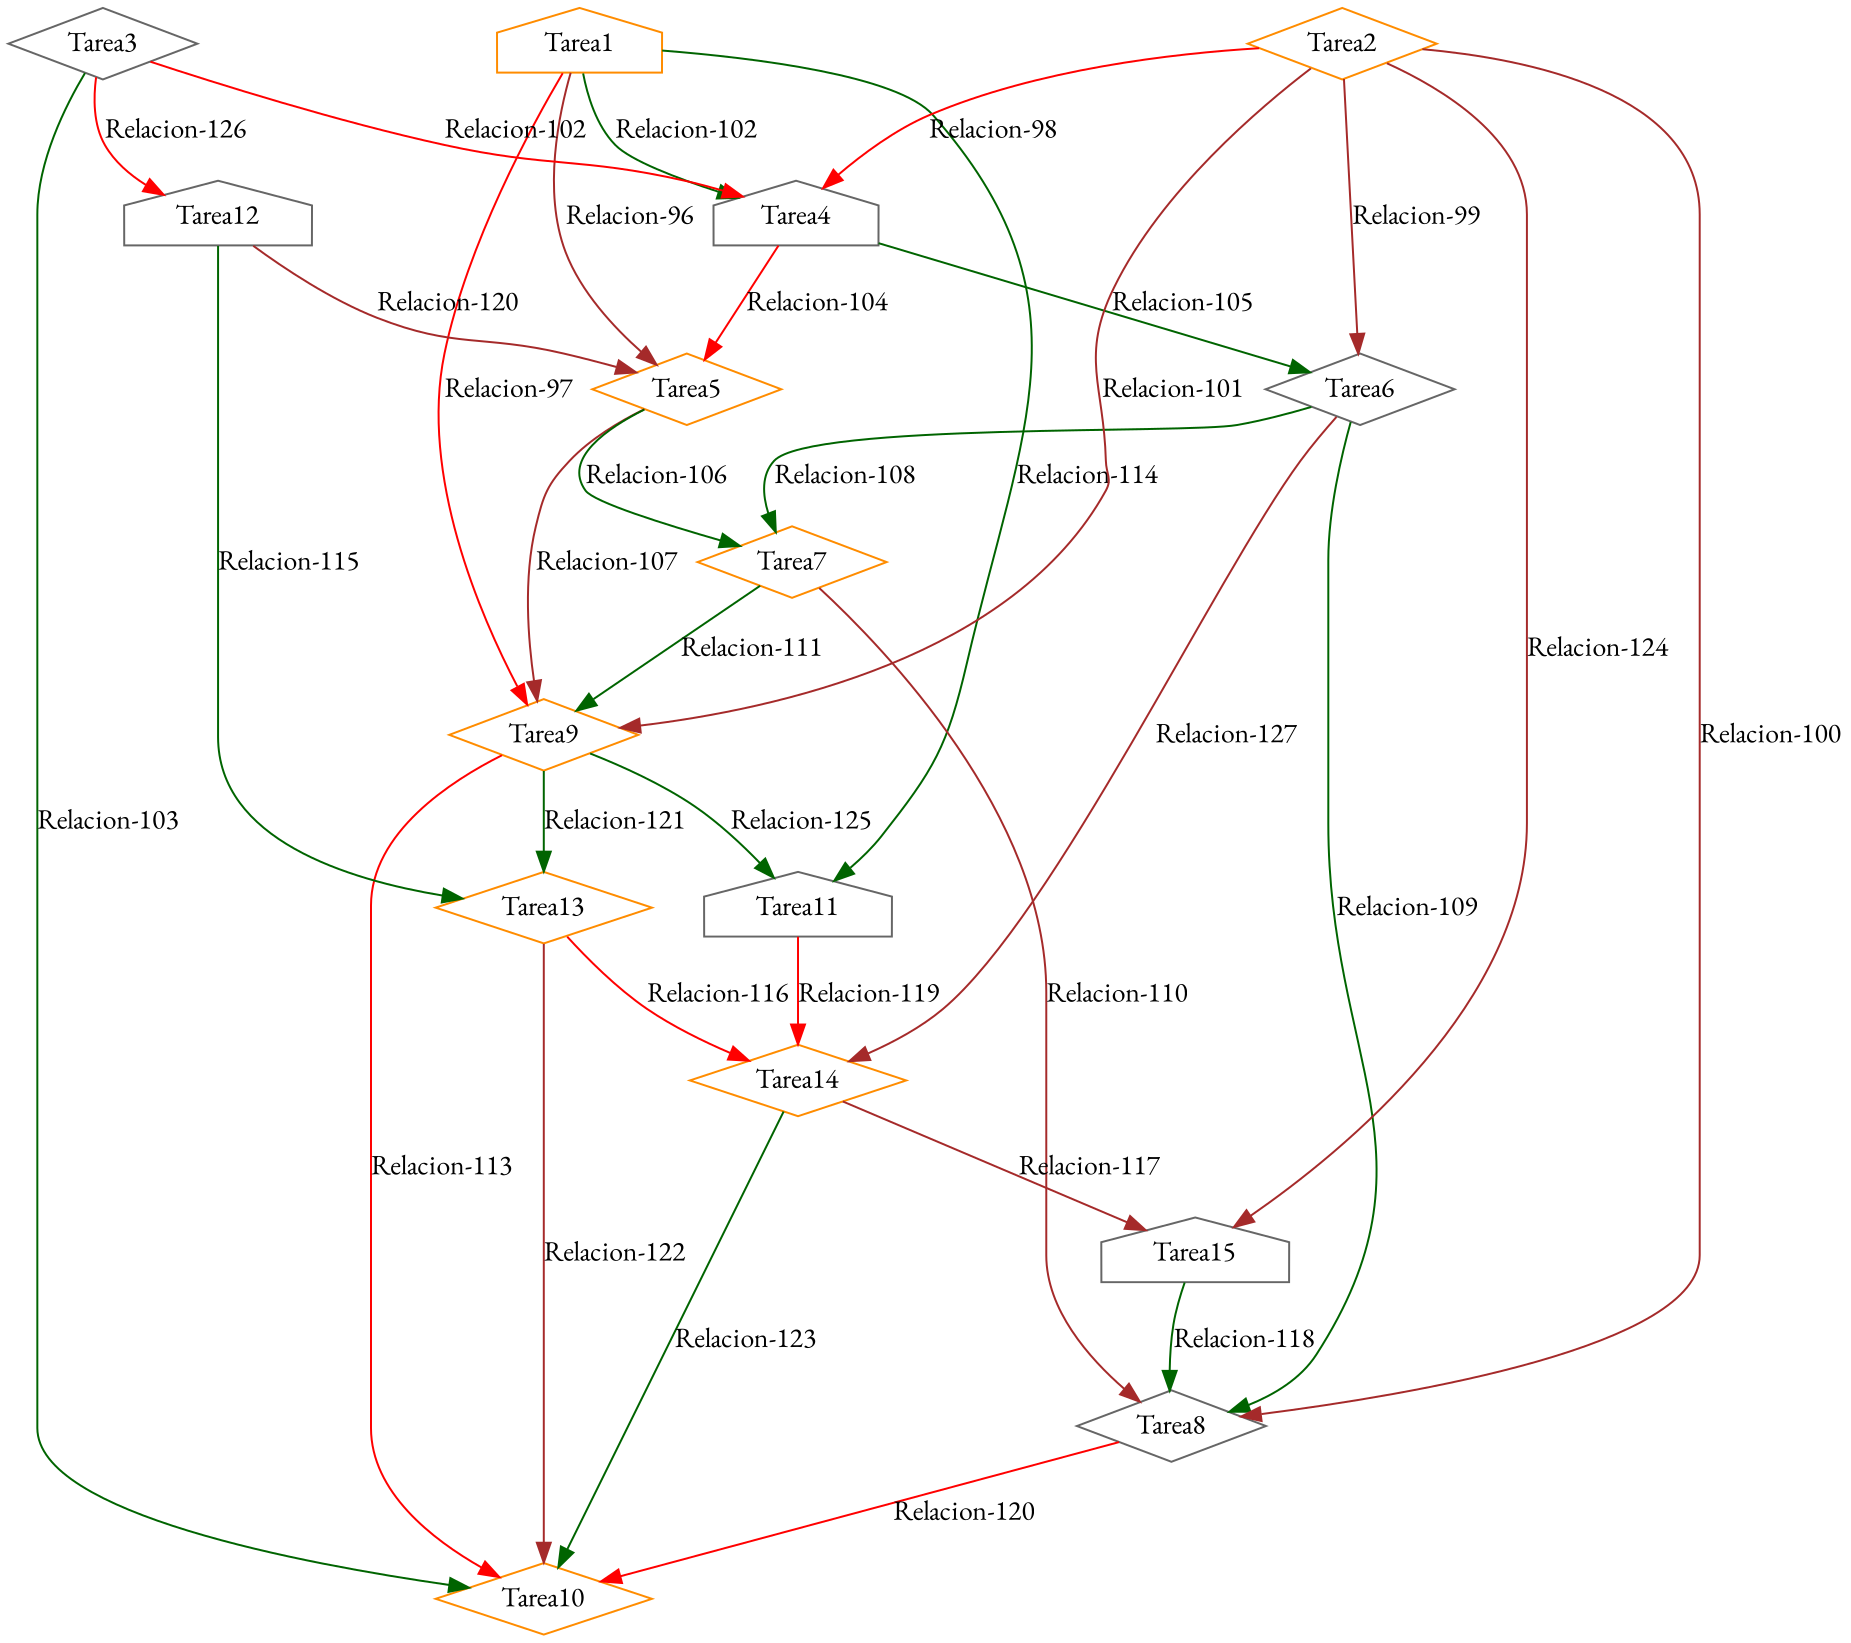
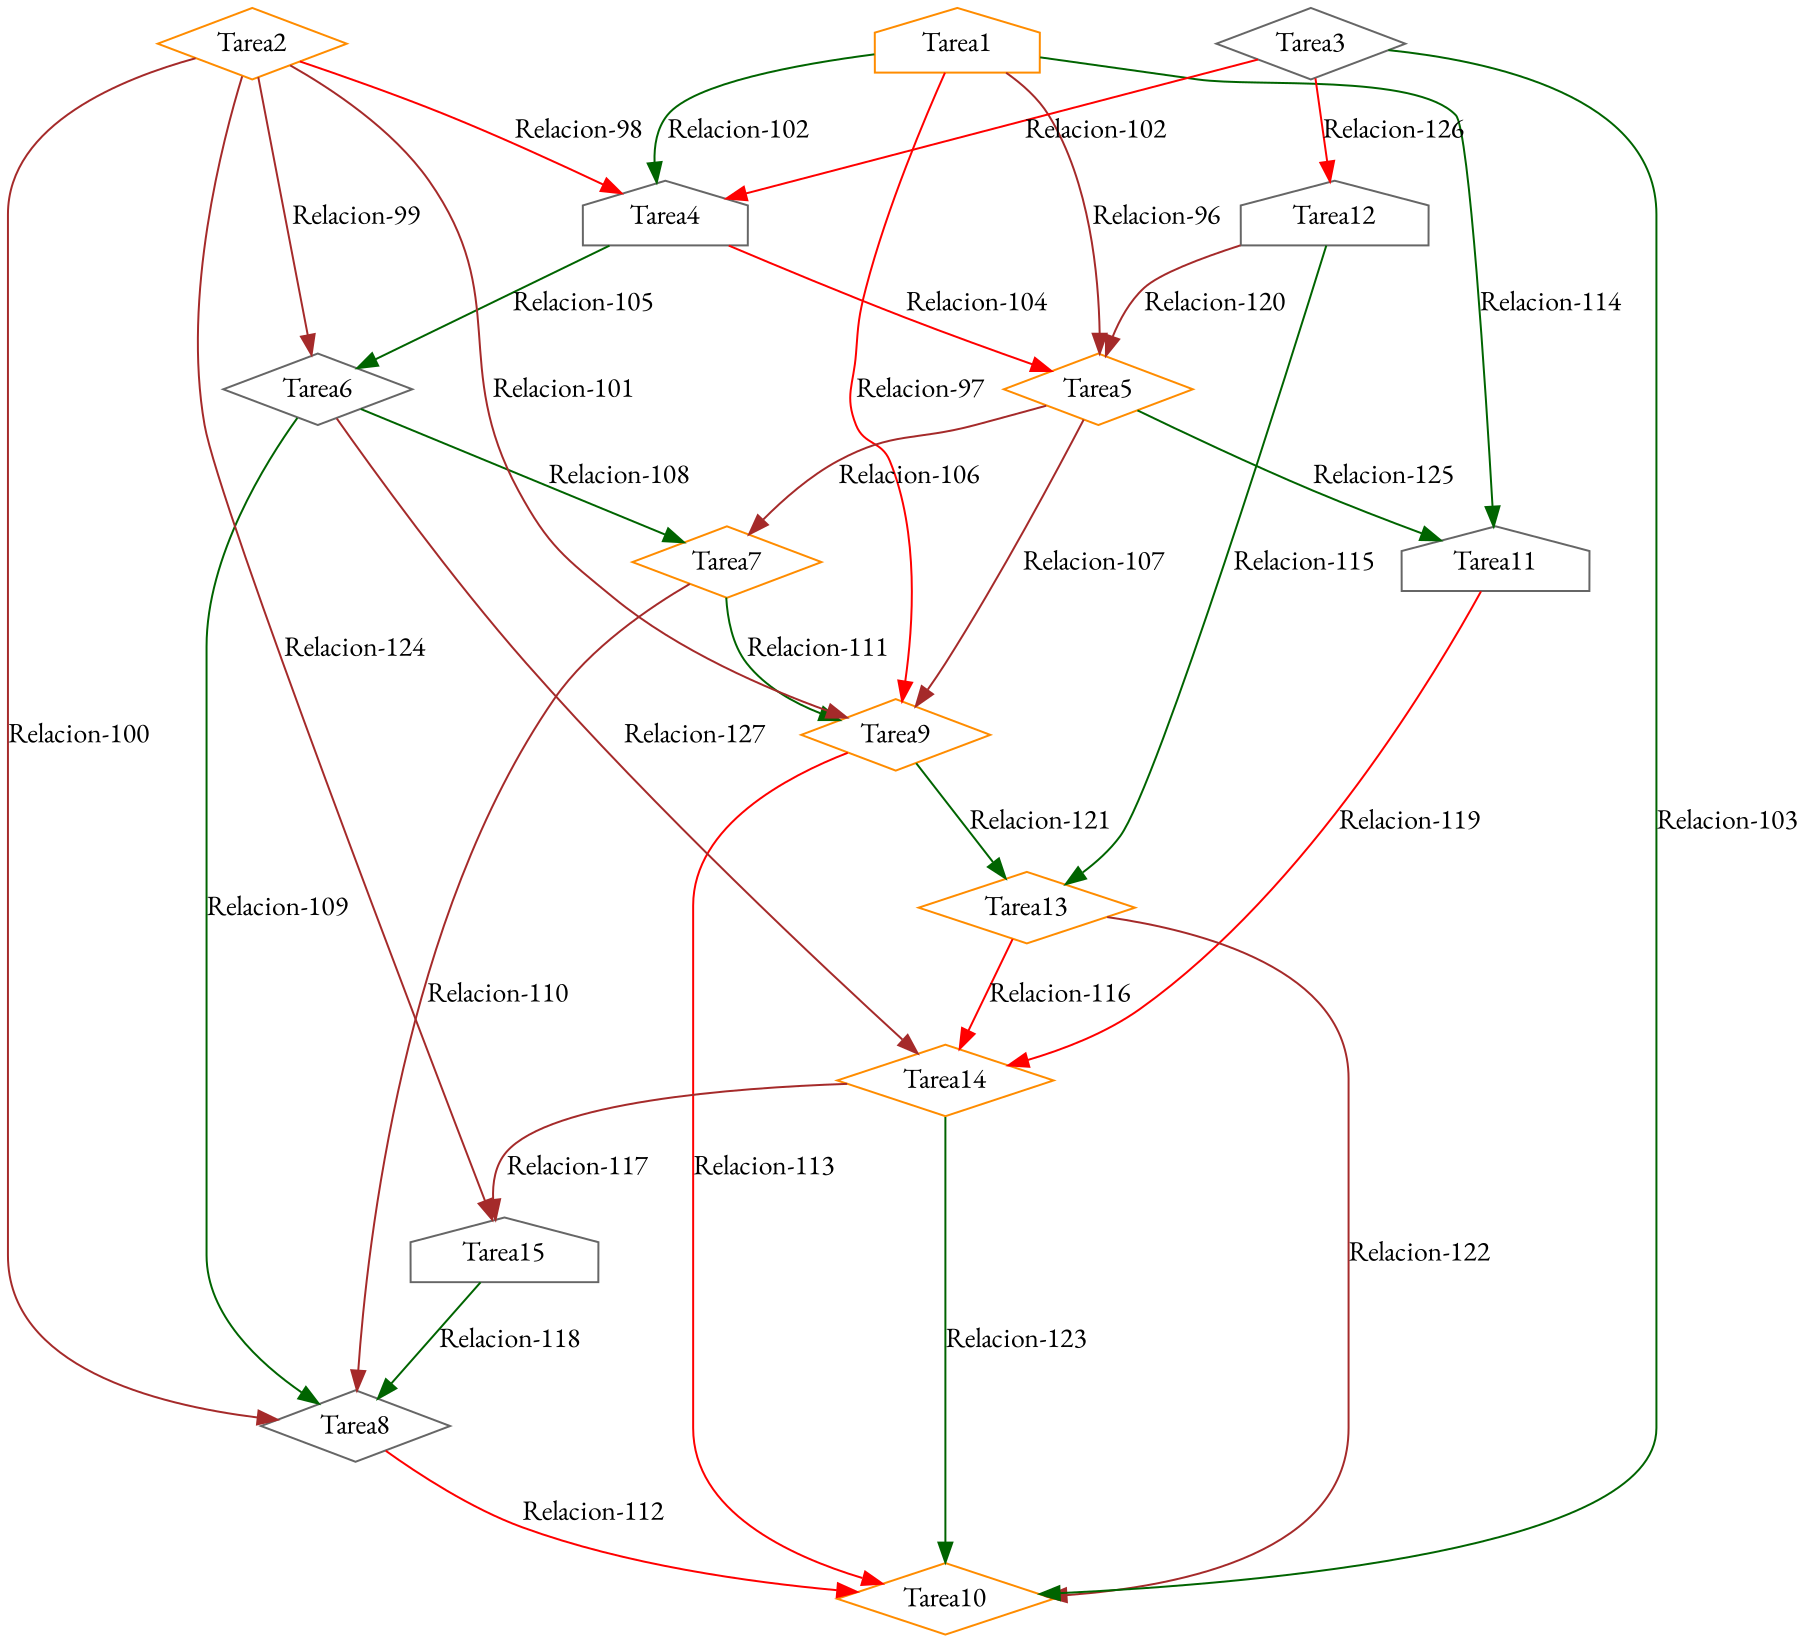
edge "Tarea5" -> "Tarea7": color darkgreen -> brown
edge "Tarea9" -> "Tarea11": now "Tarea5" -> "Tarea11"
edge "Tarea8" -> "Tarea10": label "Relacion-120" -> "Relacion-112"
